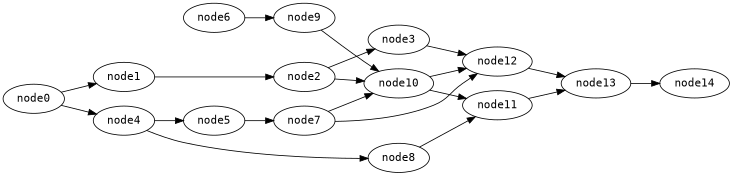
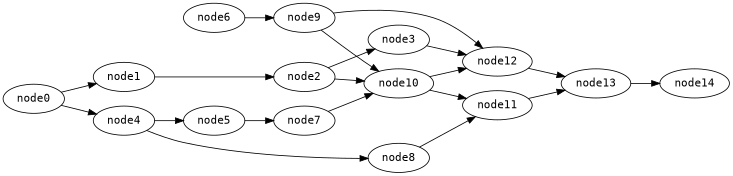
edge "node7" -> "node12": now "node9" -> "node12"
